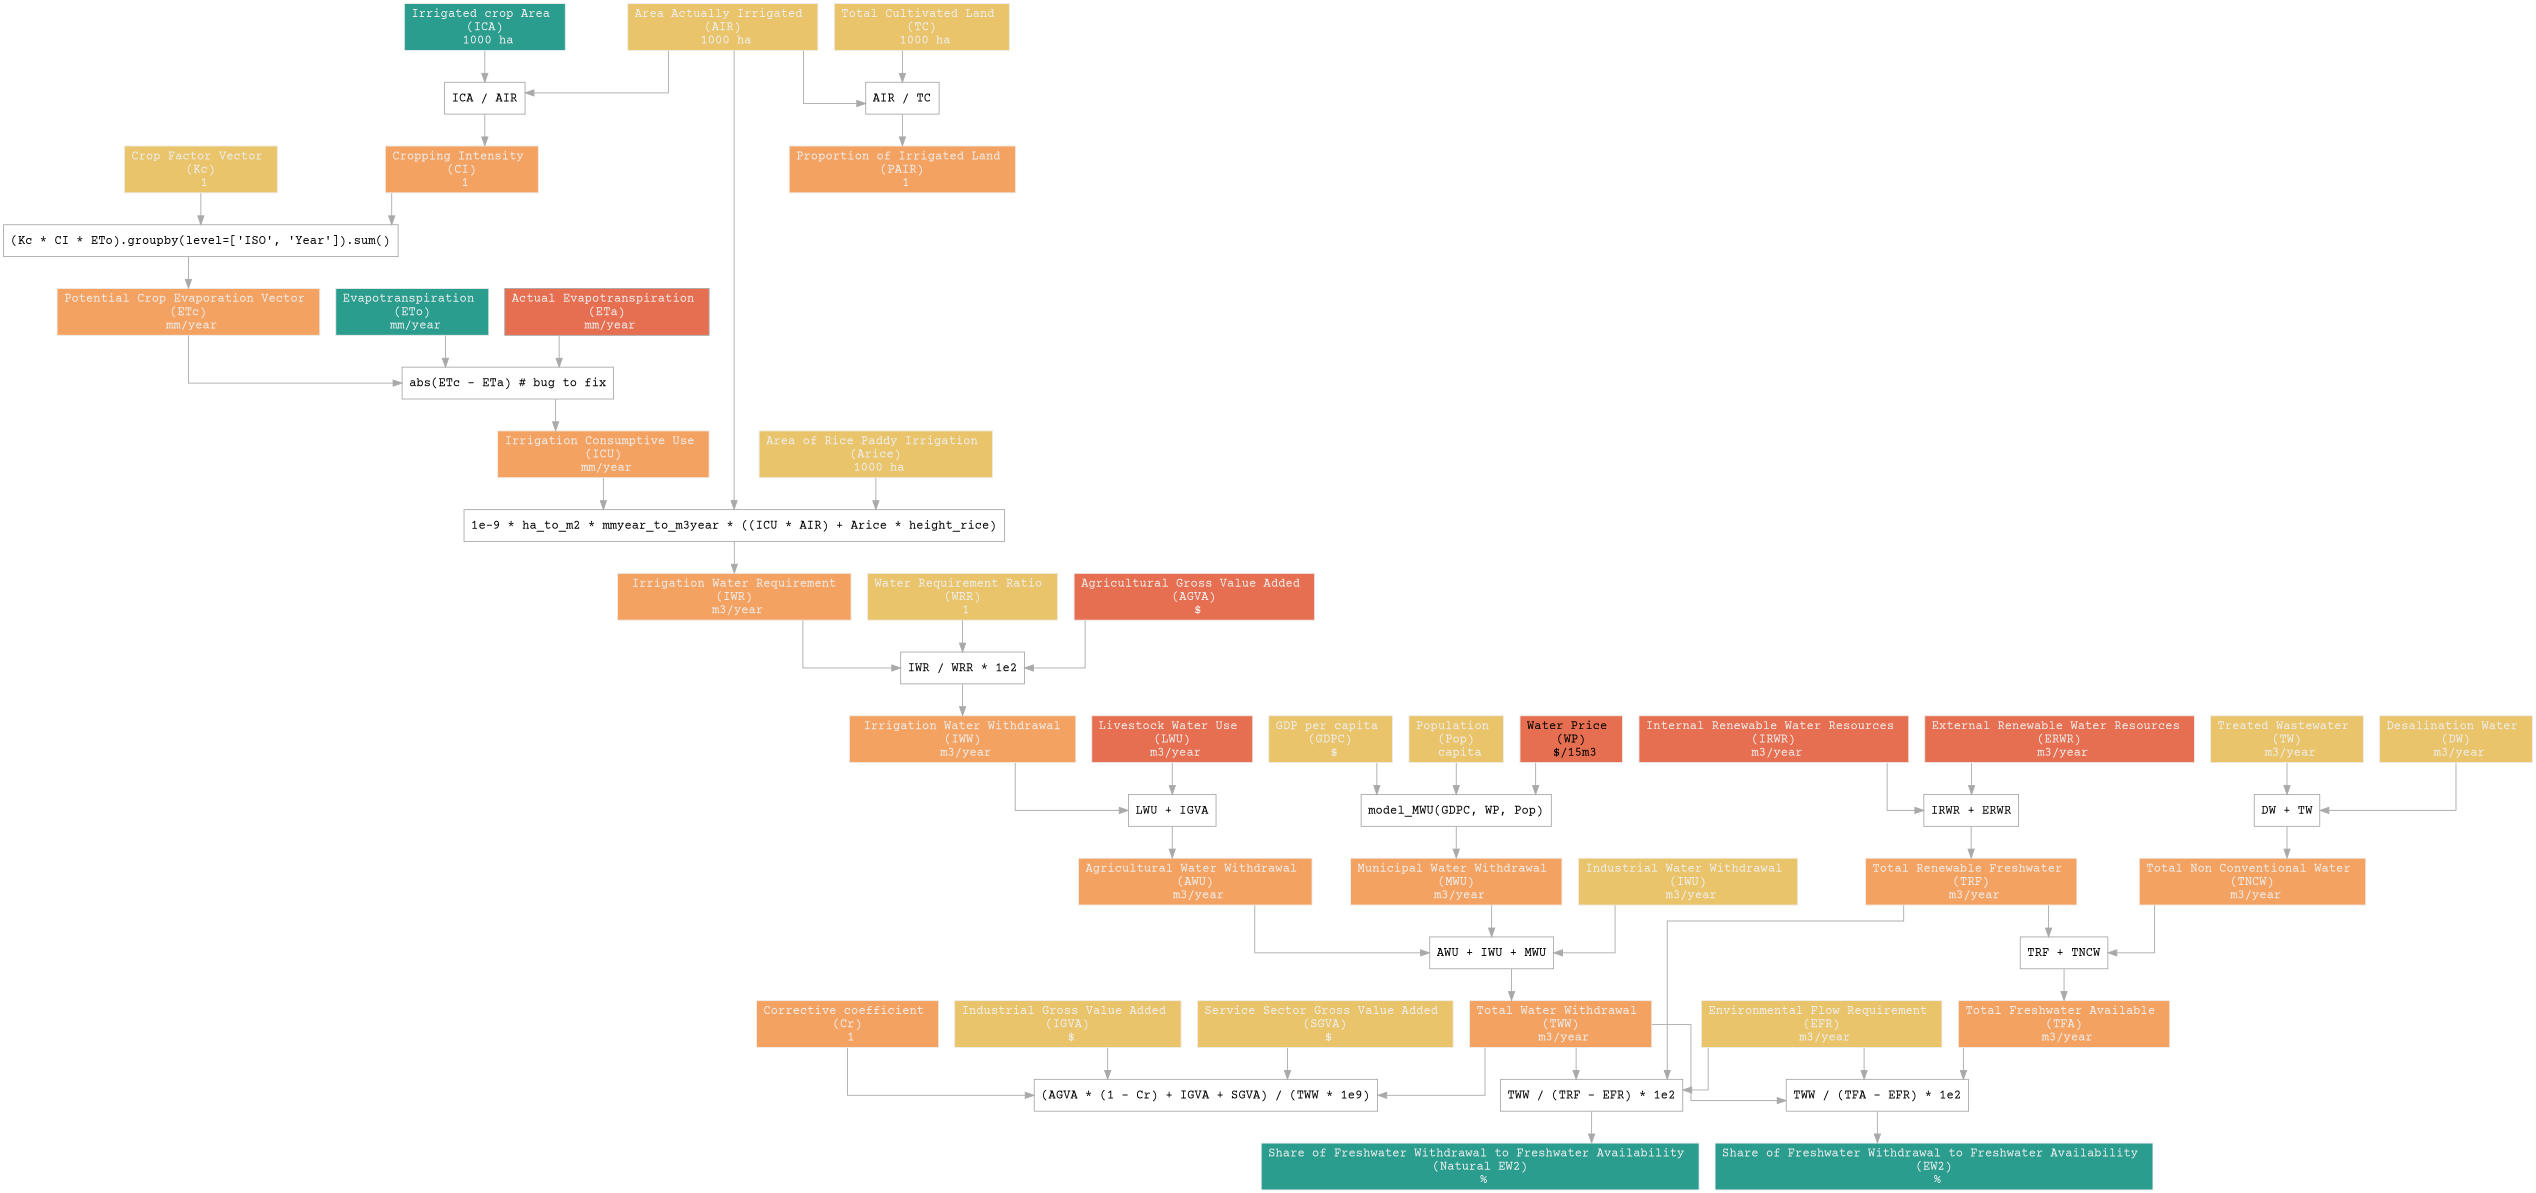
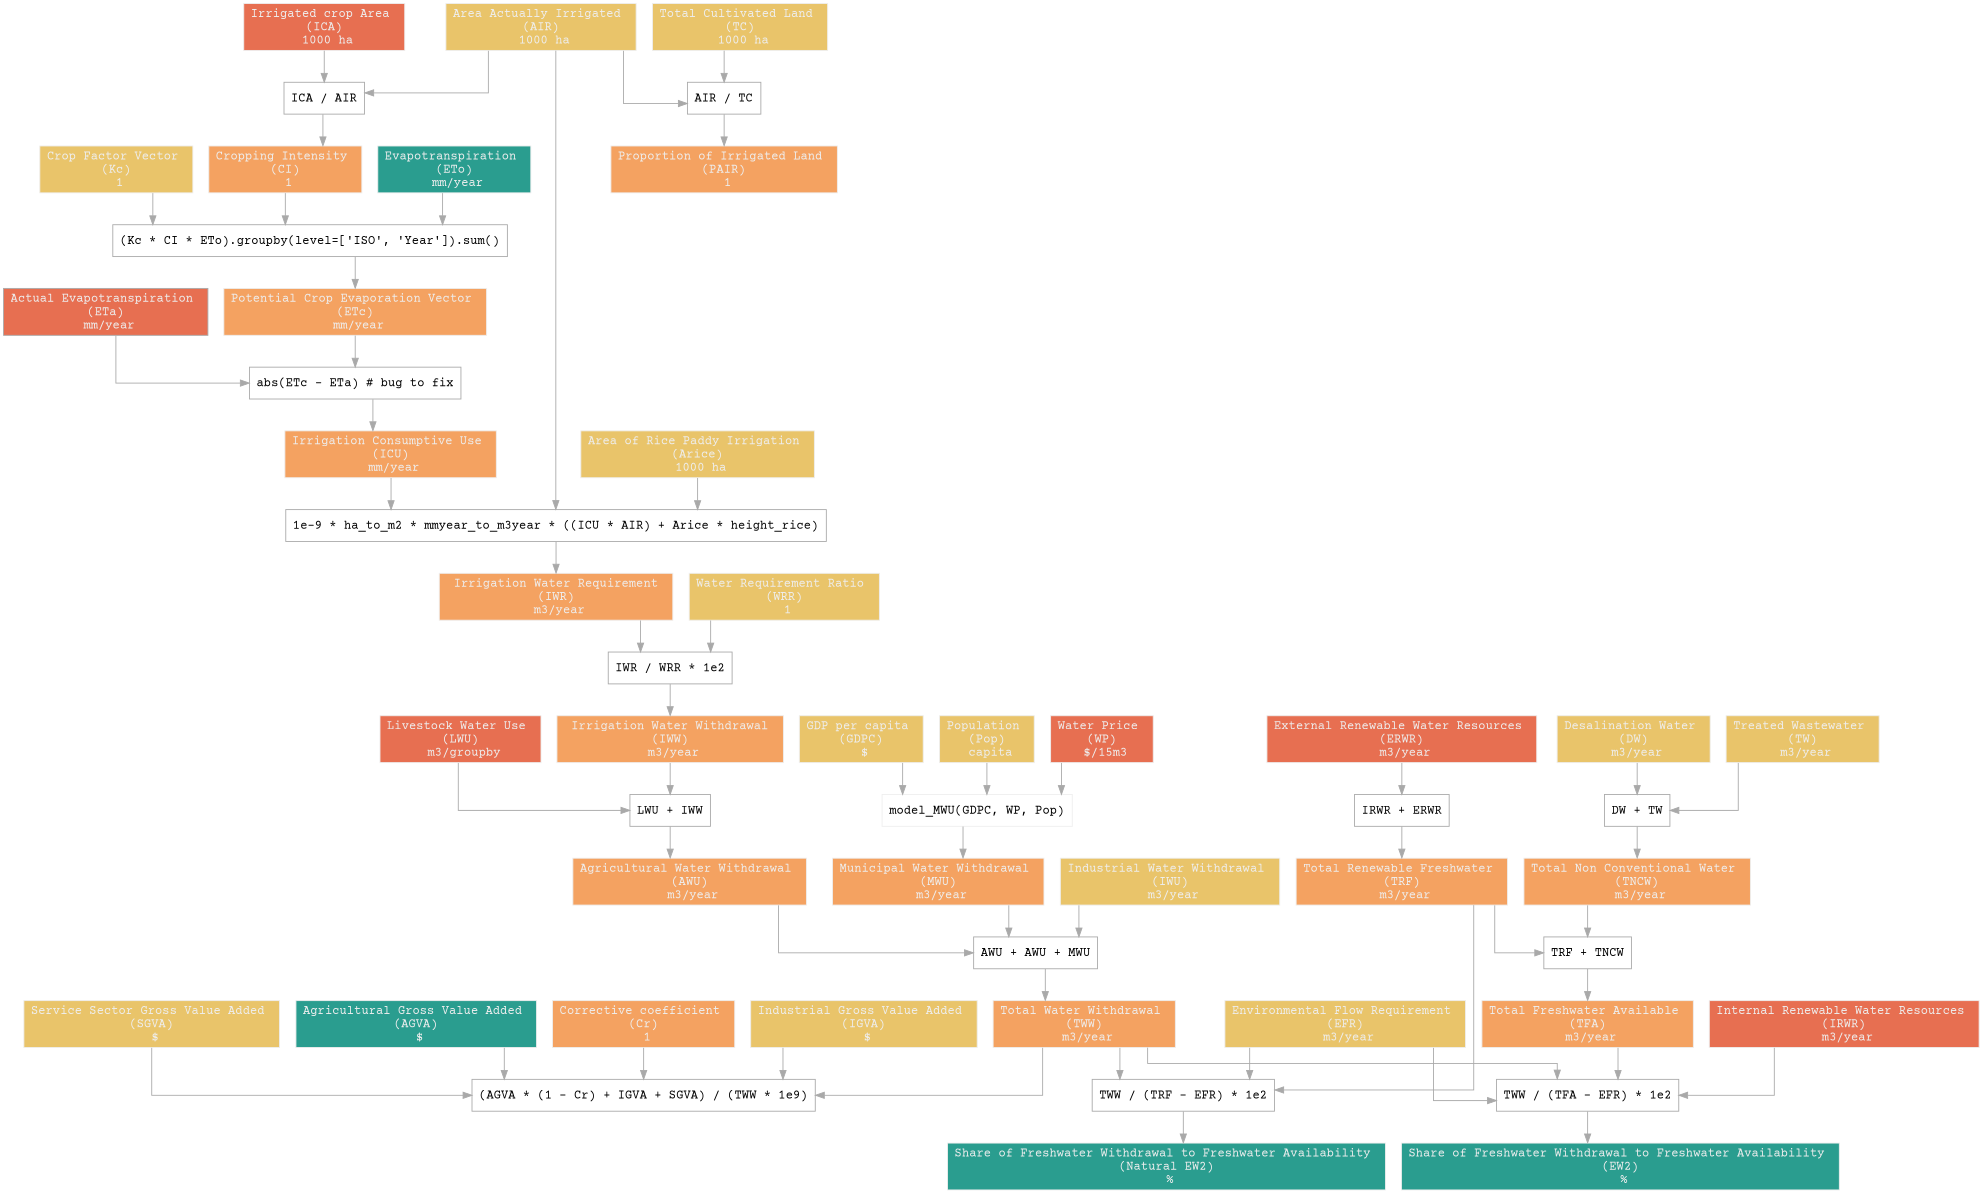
node "Irrigated crop Area (ICA) 1000 ha": fillcolor #2a9d8f -> #e76f51
edge "Evapotranspiration (ETo) mm/year" -> "abs(ETc - ETa) # bug to fix": now "Evapotranspiration (ETo) mm/year" -> "(Kc * CI * ETo).groupby(level=['ISO', 'Year']).sum()"
node "Agricultural Gross Value Added (AGVA) $": fillcolor #e76f51 -> #2a9d8f
edge "Agricultural Gross Value Added (AGVA) $" -> "IWR / WRR * 1e2": now "Agricultural Gross Value Added (AGVA) $" -> "(AGVA * (1 - Cr) + IGVA + SGVA) / (TWW * 1e9)"
node "Livestock Water Use (LWU) m3/year": label "Livestock Water Use (LWU) m3/year" -> "Livestock Water Use (LWU) m3/groupby"
node "Water Price (WP) $/15m3": fontcolor #000000 -> #eeeeee
edge "Internal Renewable Water Resources (IRWR) m3/year" -> "IRWR + ERWR": now "Internal Renewable Water Resources (IRWR) m3/year" -> "TWW / (TFA - EFR) * 1e2"
node "LWU + IGVA": label "LWU + IGVA" -> "LWU + IWW"
node "model_MWU(GDPC, WP, Pop)": color #a9a9a9 -> #eeeeee
node "AWU + IWU + MWU": label "AWU + IWU + MWU" -> "AWU + AWU + MWU"
